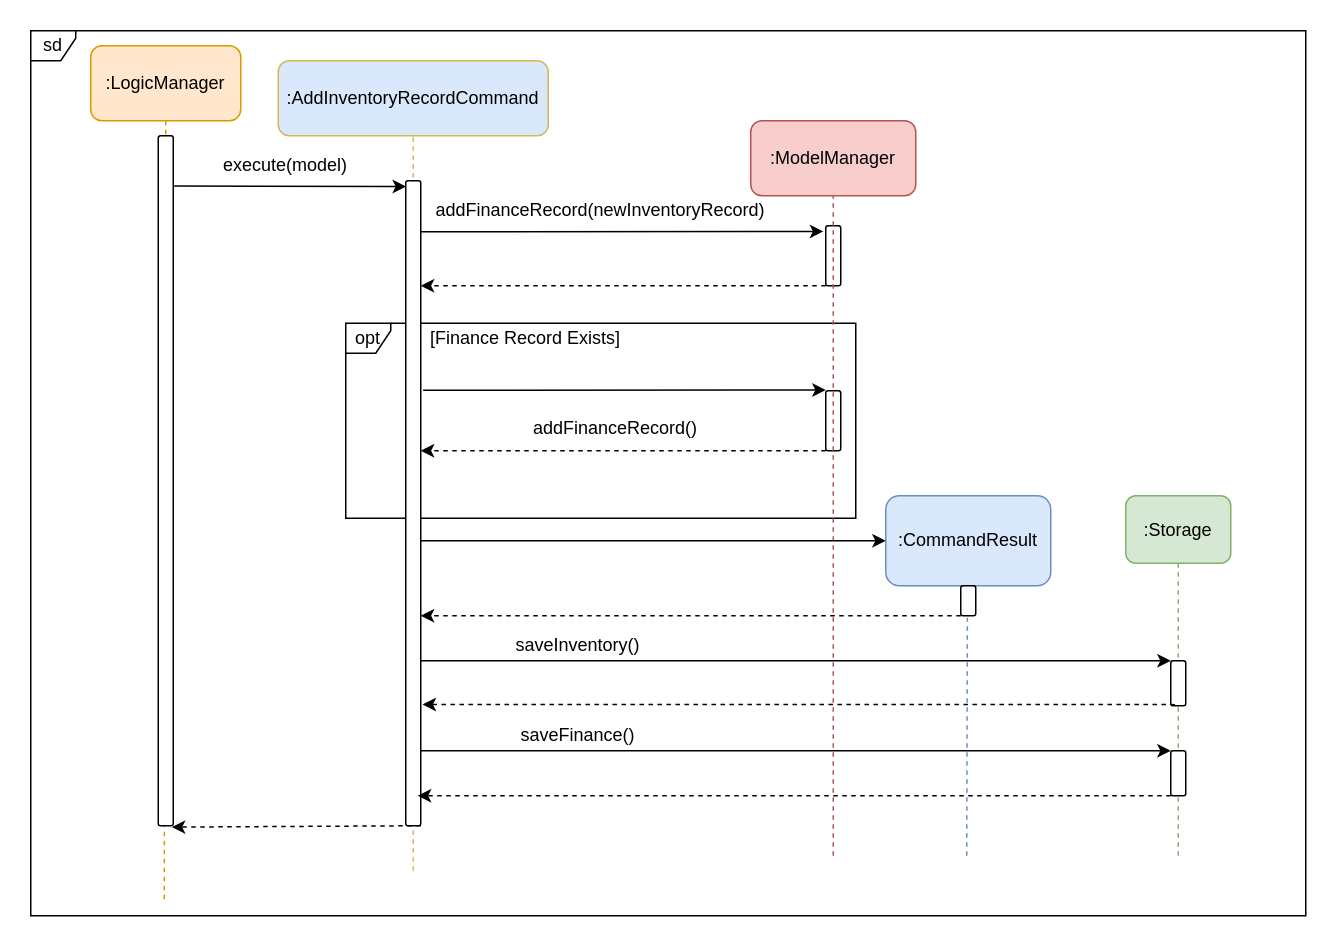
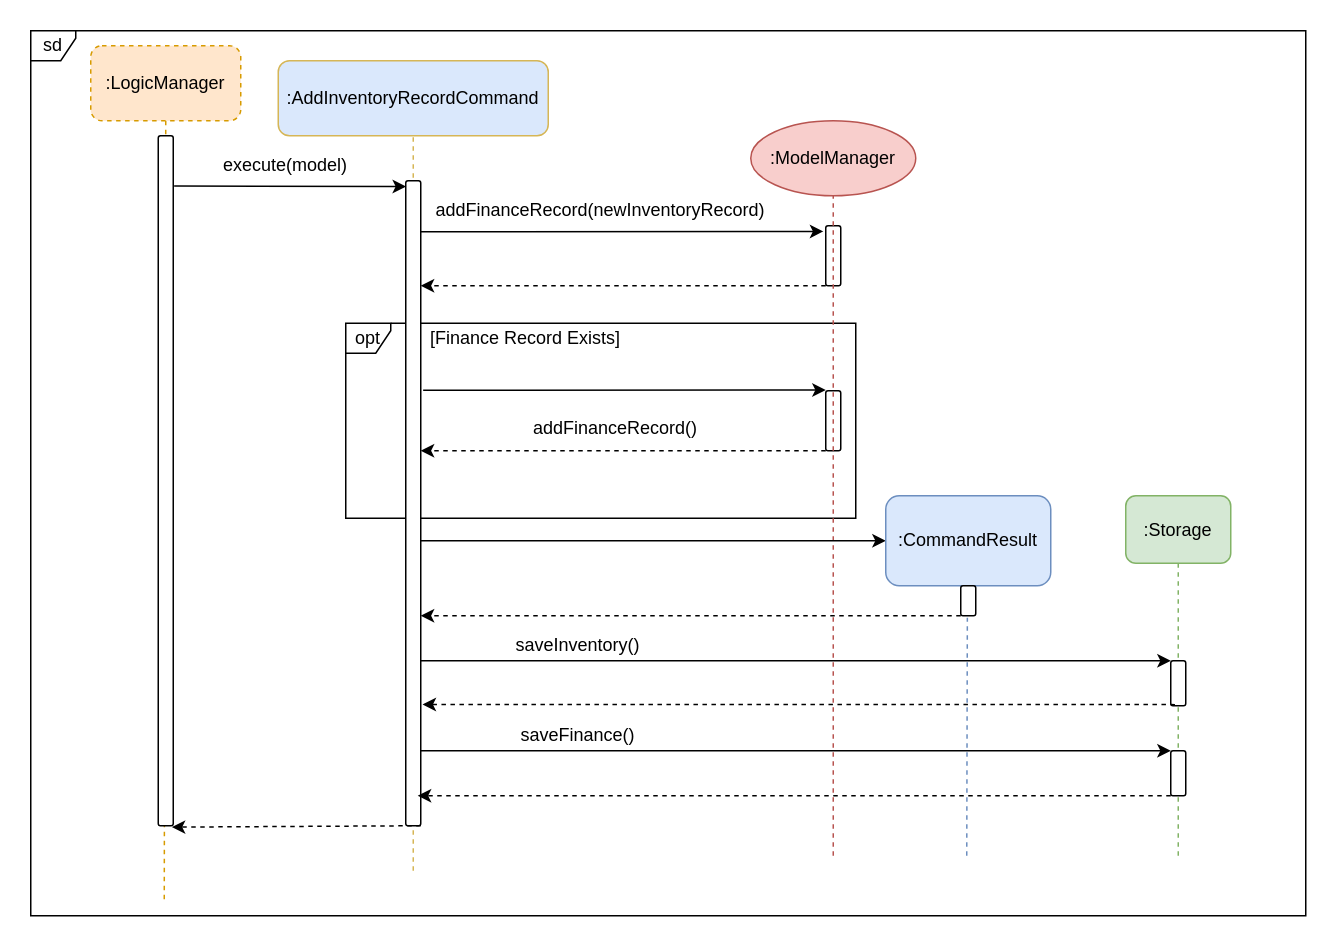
node ":LogicManager": style solid -> dashed
node ":ModelManager": shape rounded rectangle -> ellipse
